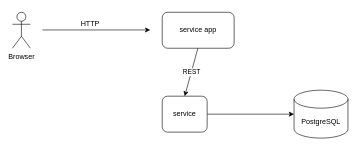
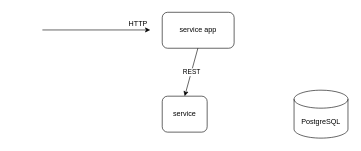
node "HTTP": moved (90, 24) -> (138, 24)
node "Browser": removed
edge "service" -> "PostgreSQL": removed
